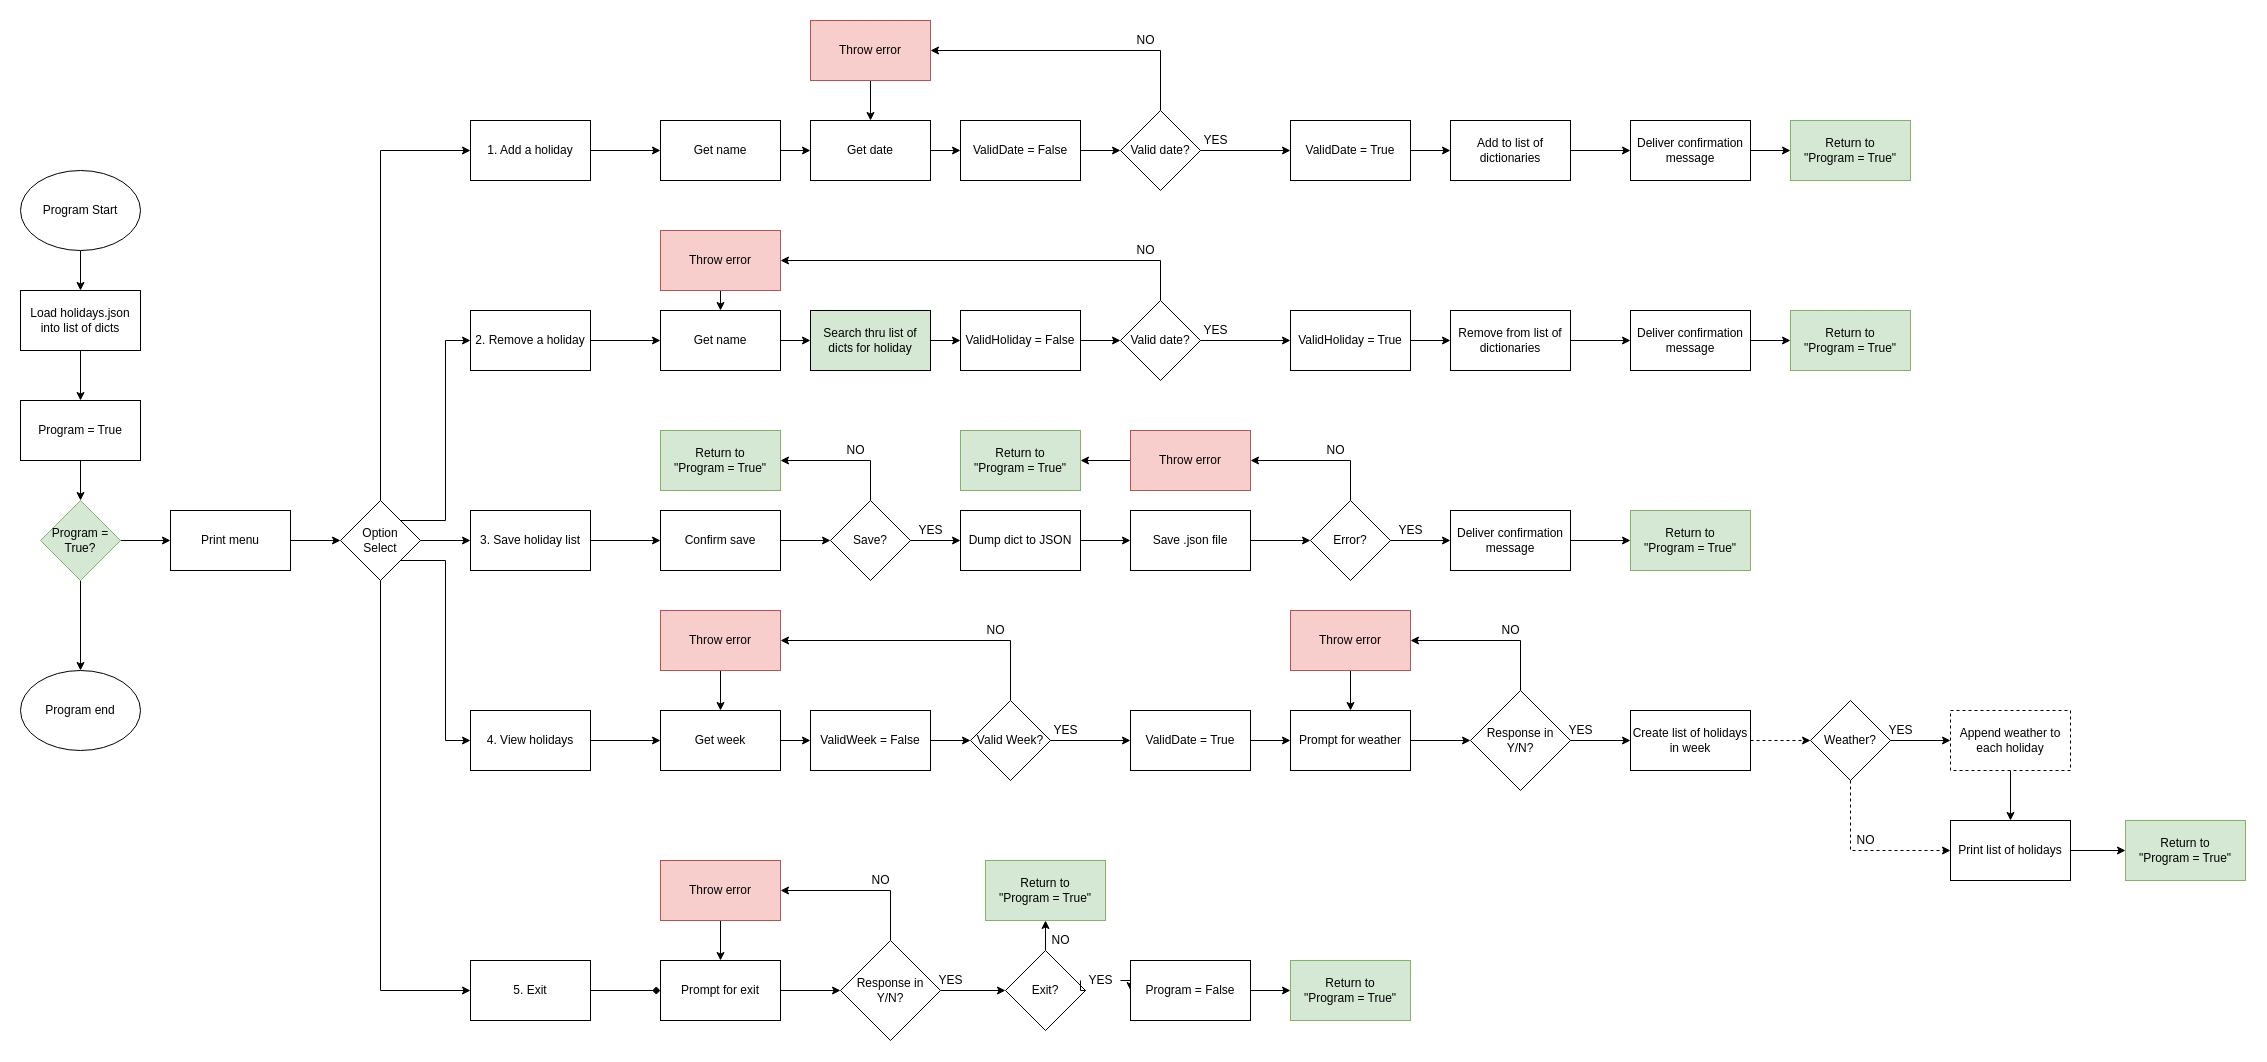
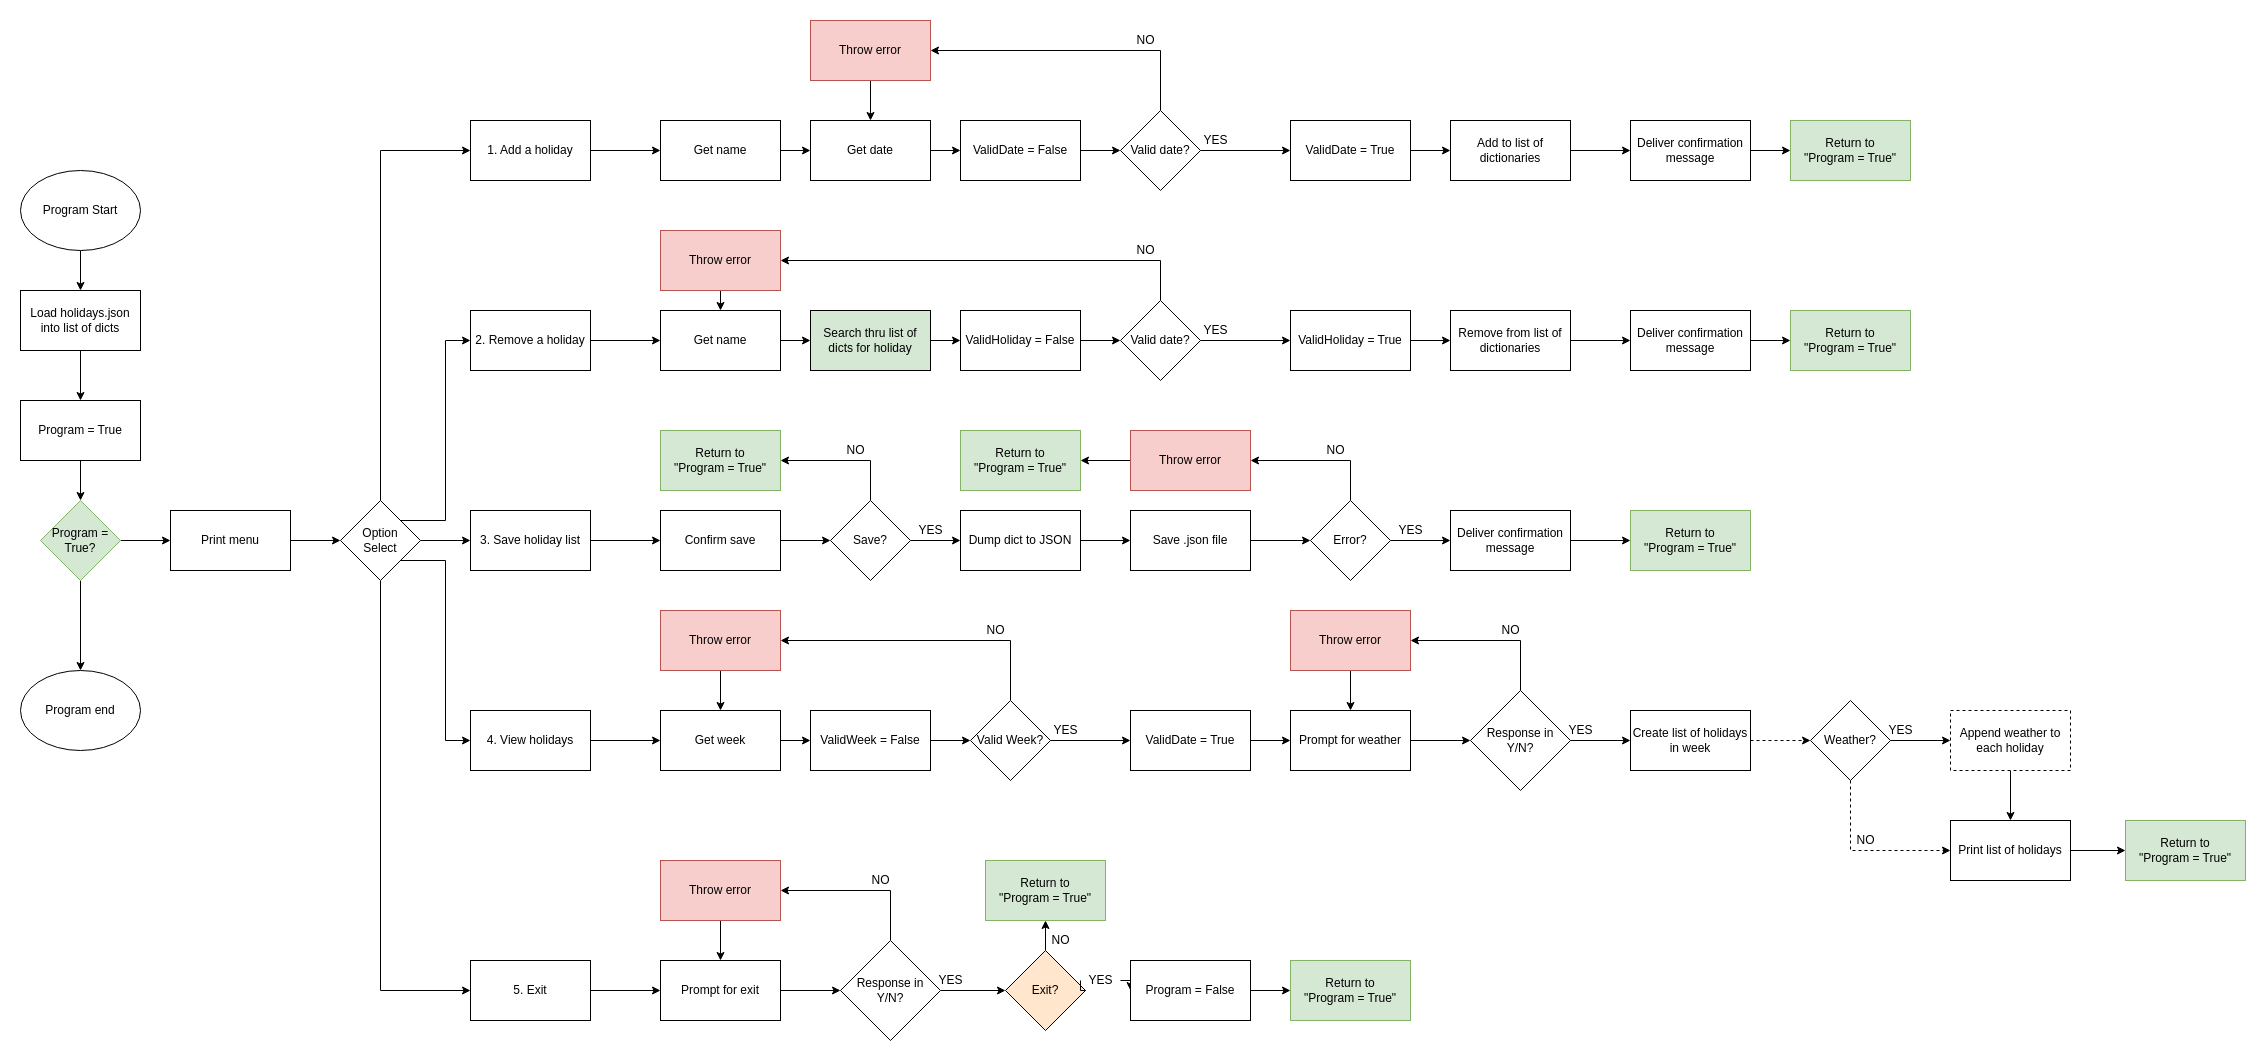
edge "5. Exit" -> "Prompt for exit": arrowhead diamond -> classic
node "Exit?": fillcolor #ffffff -> #ffe6cc
